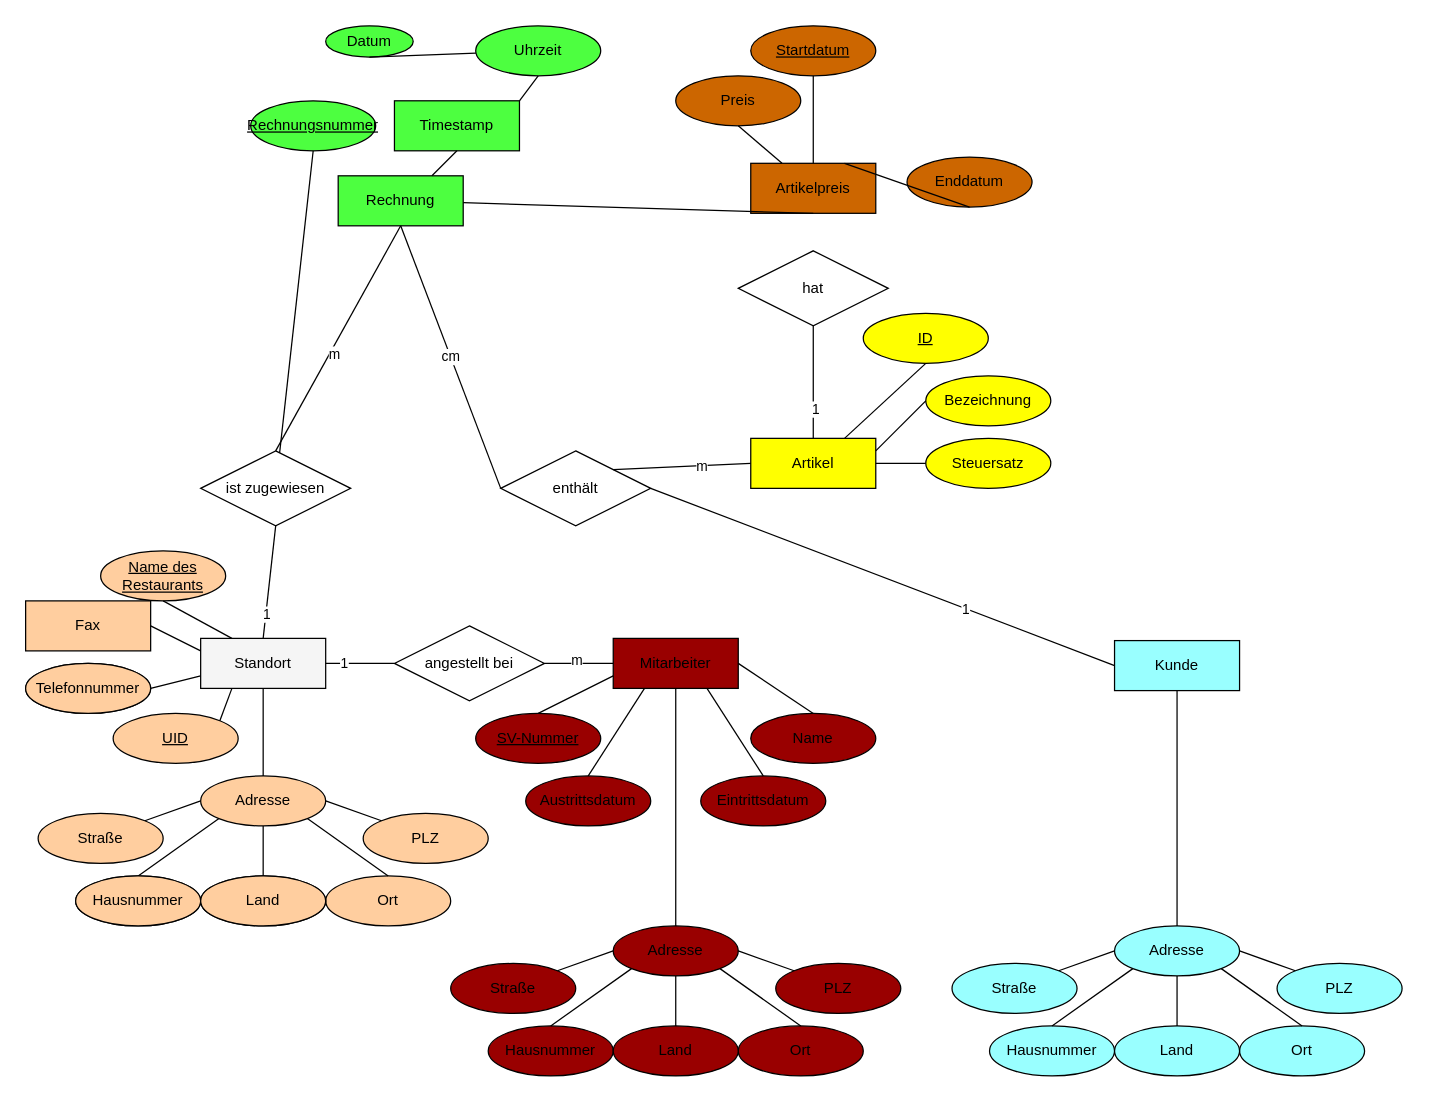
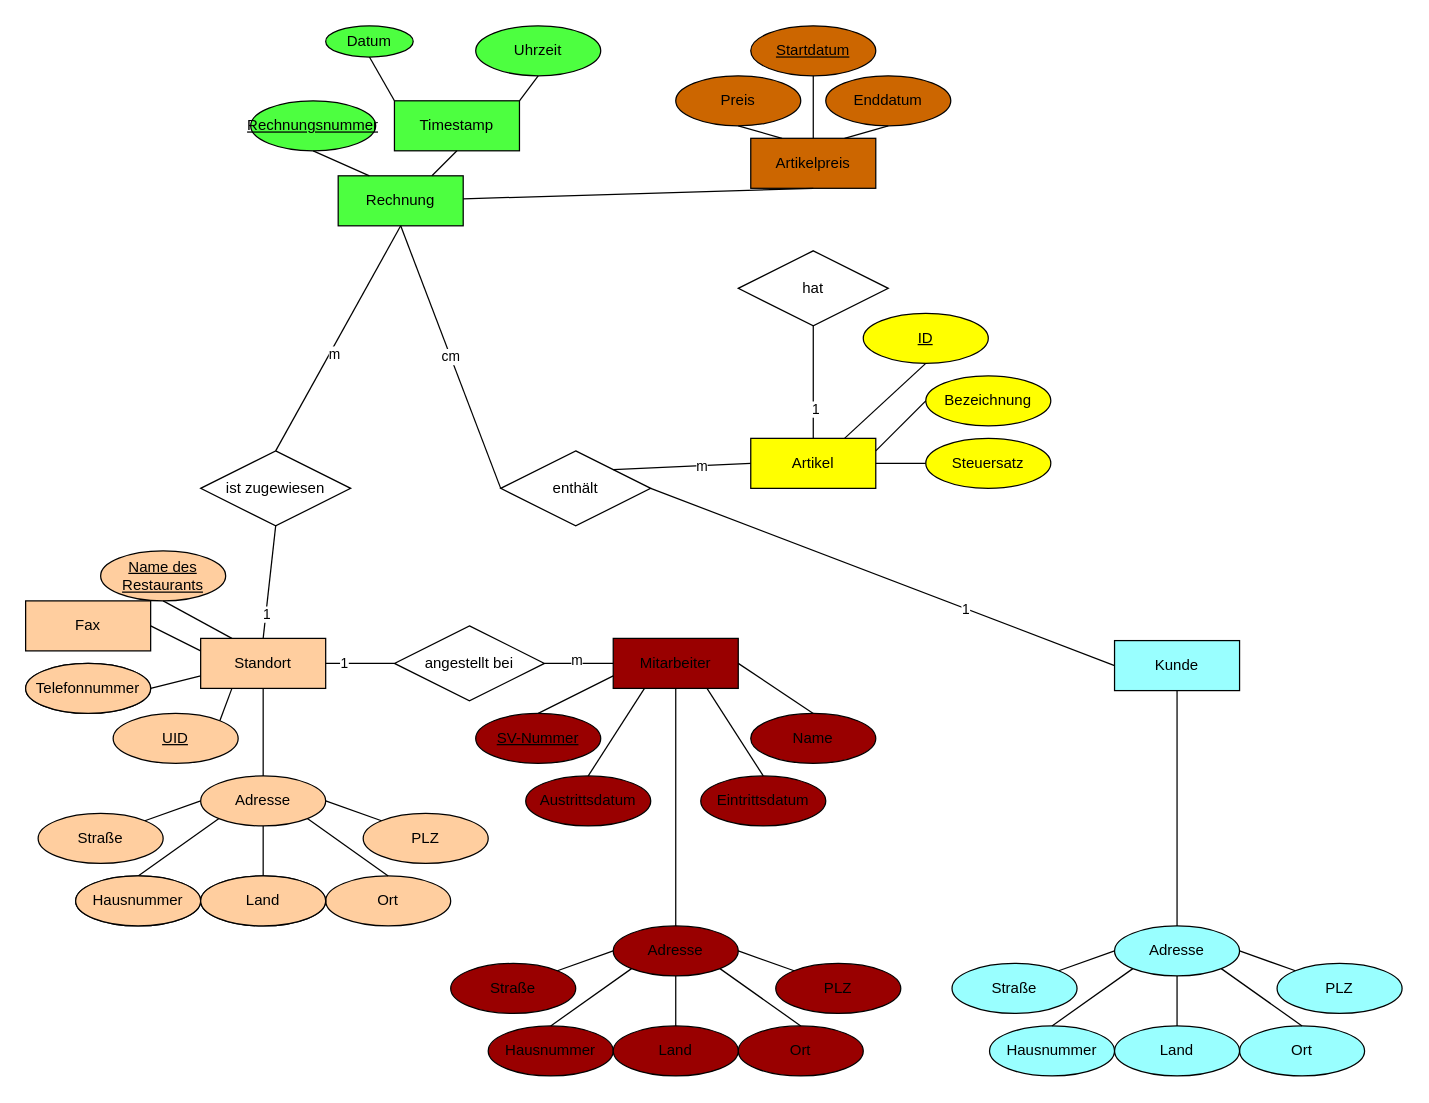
edge "Datum" -- "Uhrzeit": now "Datum" -- "Timestamp"
node "Enddatum": moved (969, 182) -> (888, 101)
node "Artikelpreis": moved (813, 188) -> (813, 163)
edge "Rechnungsnummer" -- "ist zugewiesen": now "Rechnungsnummer" -- "Rechnung"
node "Standort": fillcolor #f5f5f5 -> #ffce9f
